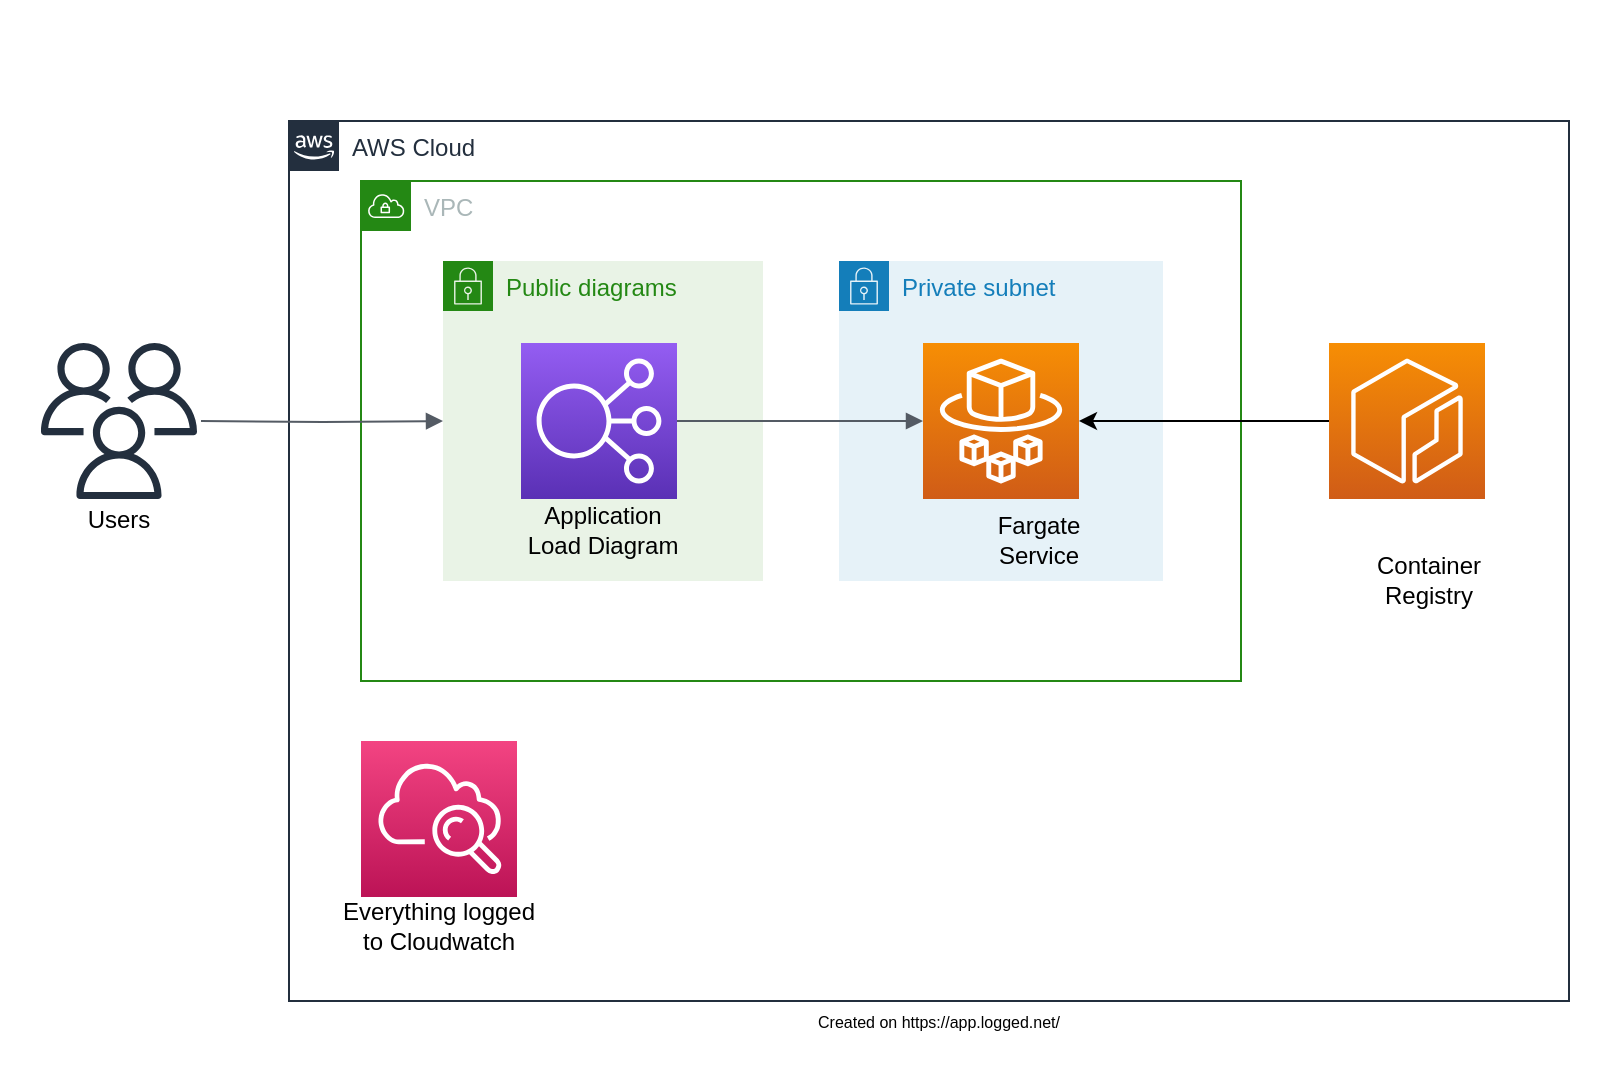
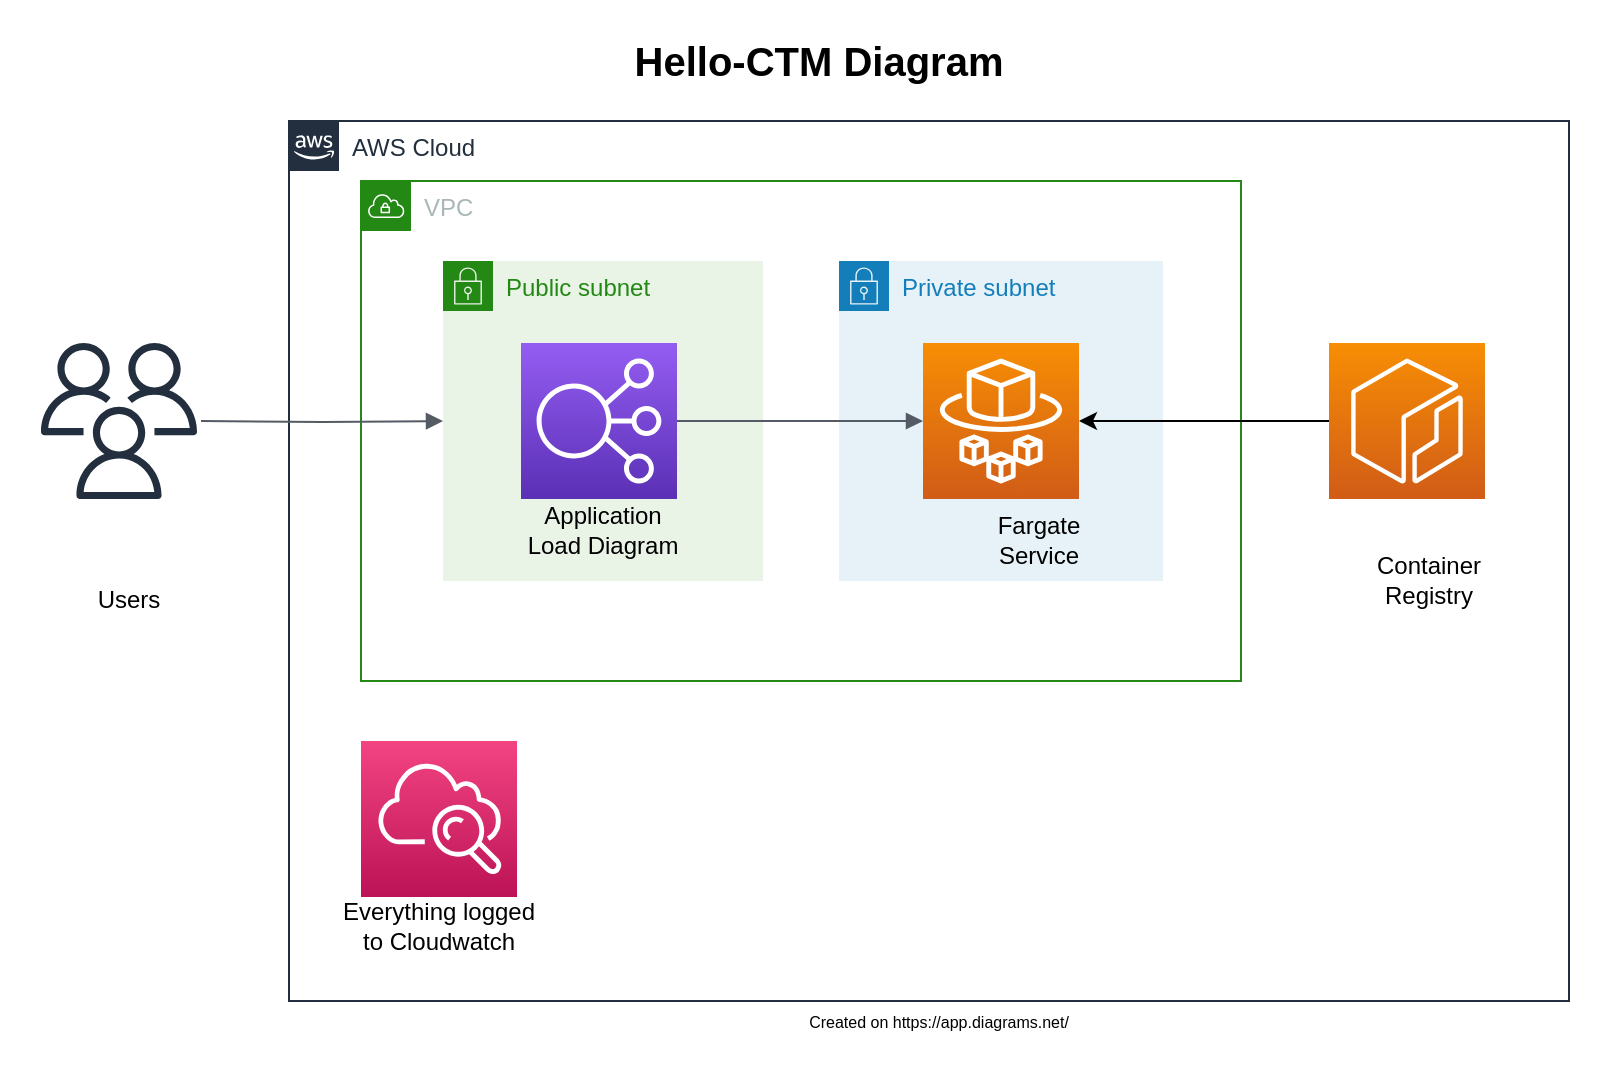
node "Hello-CTM Diagram": added
node "Public diagrams": label "Public diagrams" -> "Public subnet"
node "Users": moved (119, 521) -> (129, 601)
node "Created on https://app.logged.net/": label "Created on https://app.logged.net/" -> "Created on https://app.diagrams.net/"
